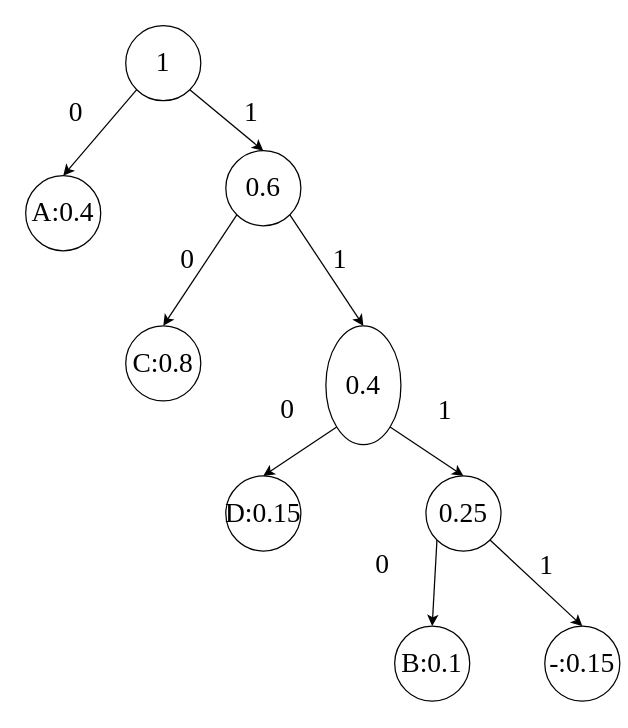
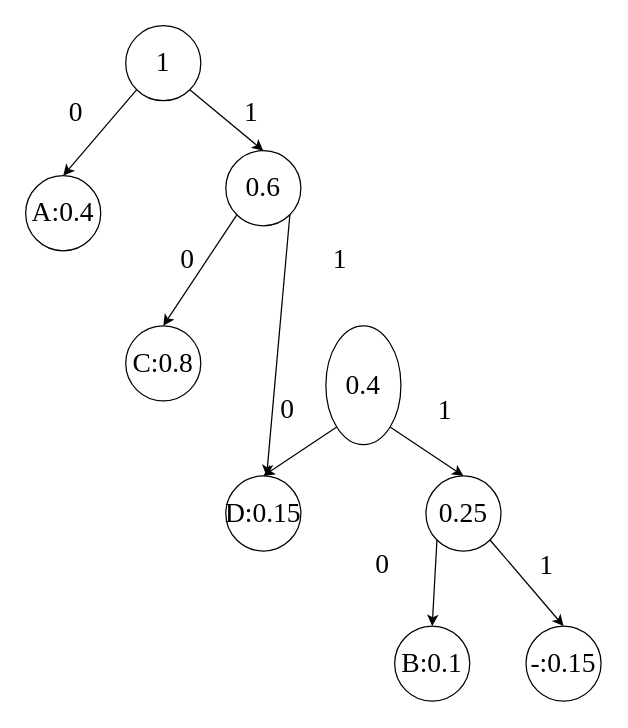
edge "0.6" -> "0.4": now "0.6" -> "D:0.15"
node "-:0.15": moved (582, 663) -> (563, 663)
